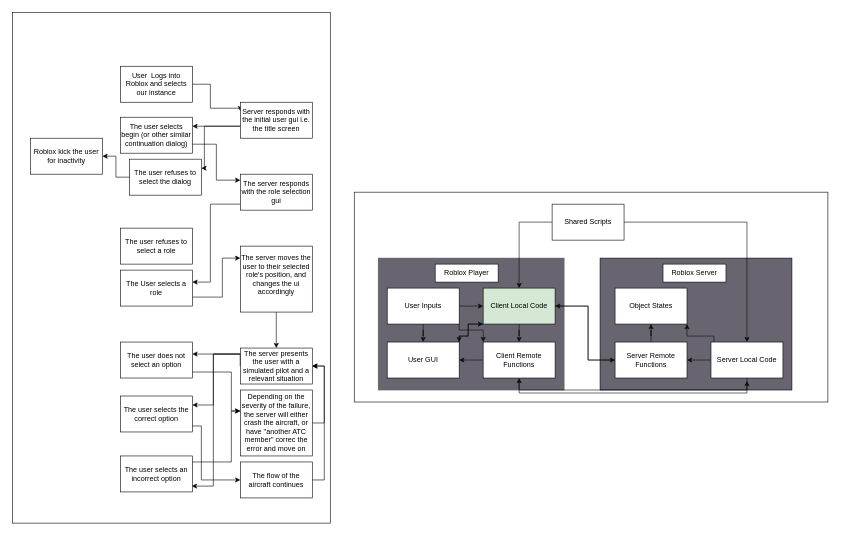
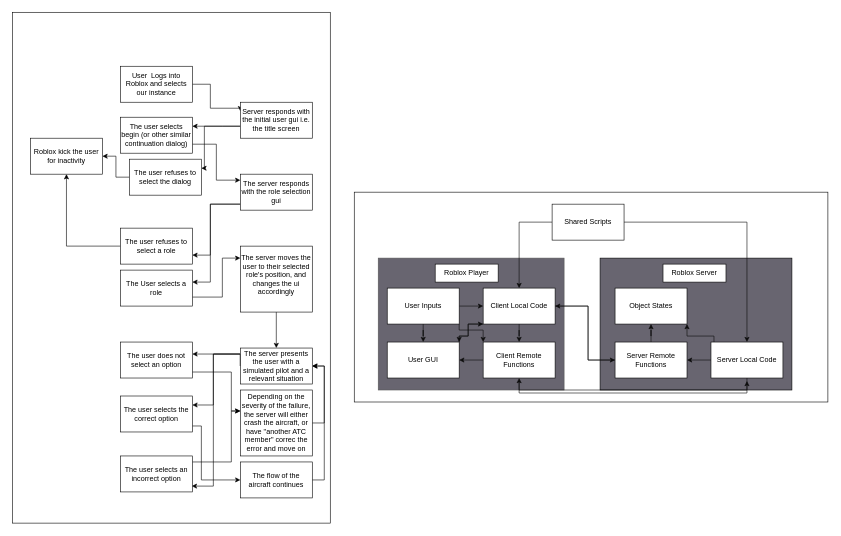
edge "The user refuses to select a role" -> "Roblox kick the user for inactivity": added
edge "The server responds with the role selection gui" -> "The user refuses to select a role": added
node "Client Local Code": fillcolor #d5e8d4 -> #ffffff
